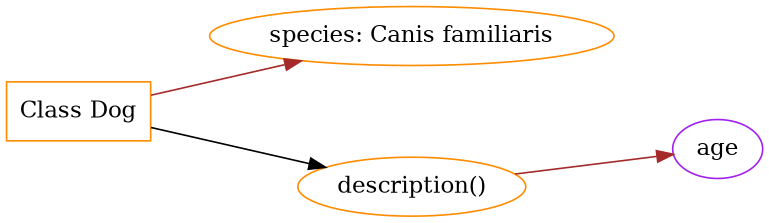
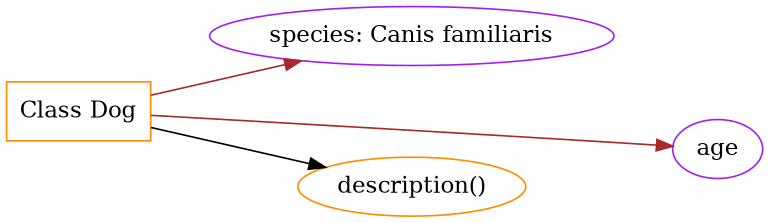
node "species: Canis familiaris": color darkorange -> purple
edge "description()" -> "age": now "Class Dog" -> "age"
